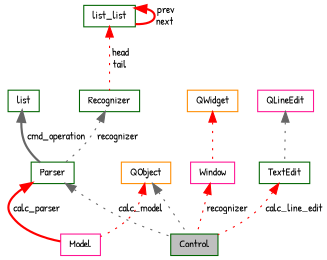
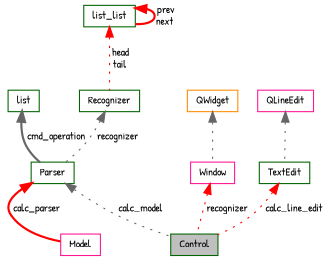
edge "Window" -> "QWidget": color red -> gray40
node "QObject": removed
